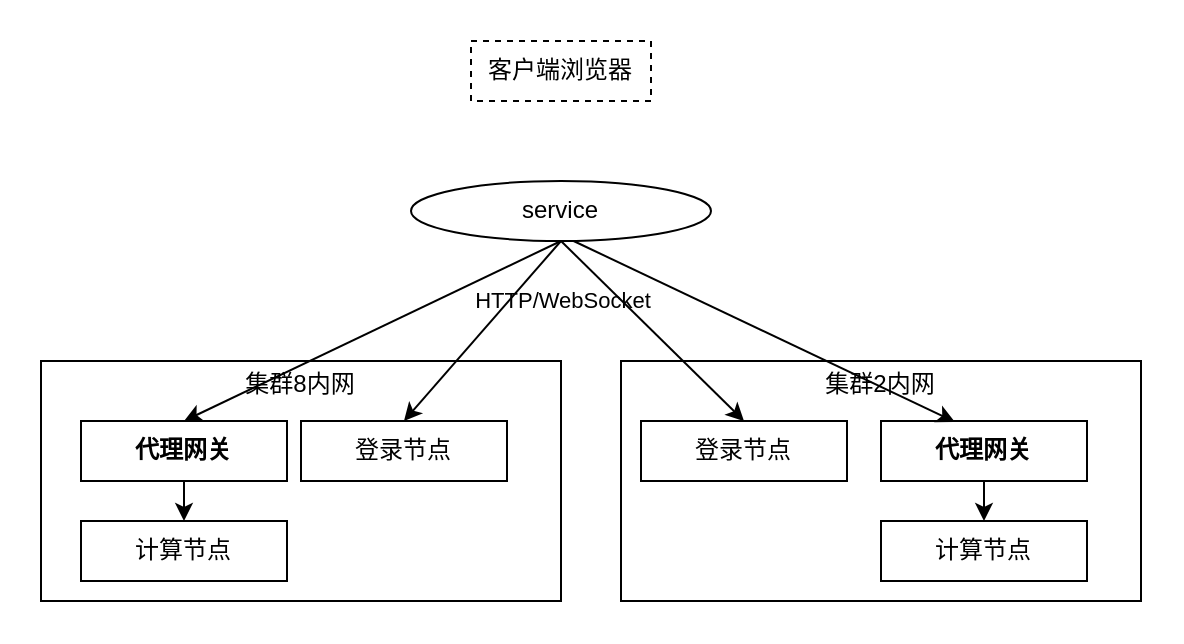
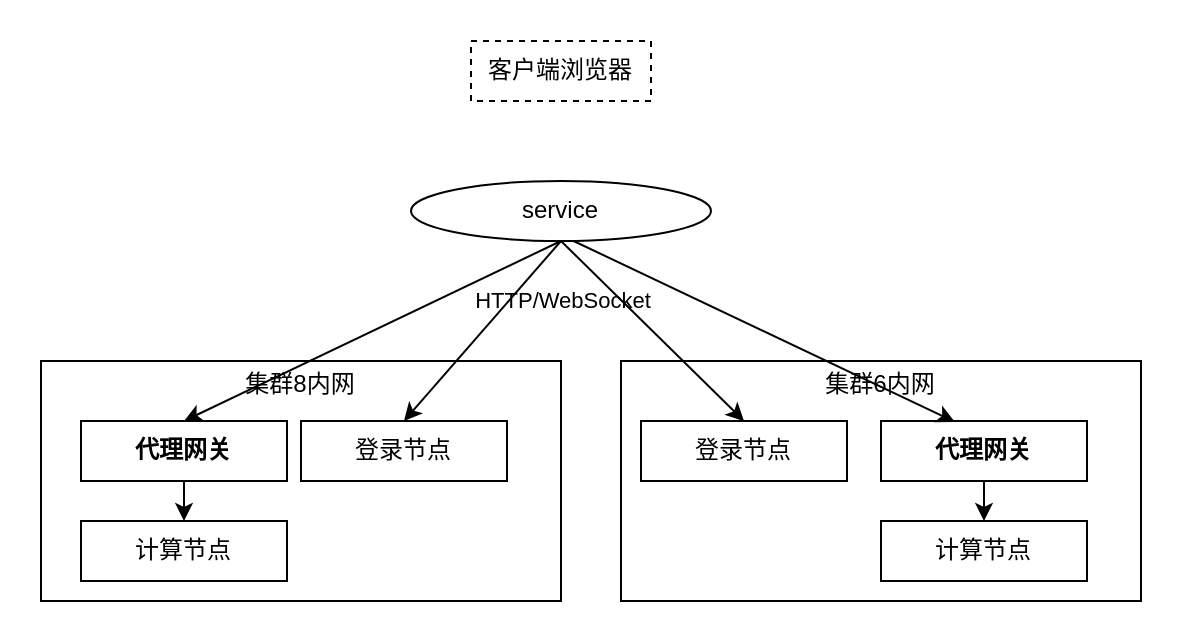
node "集群2内网": label "集群2内网" -> "集群6内网"
